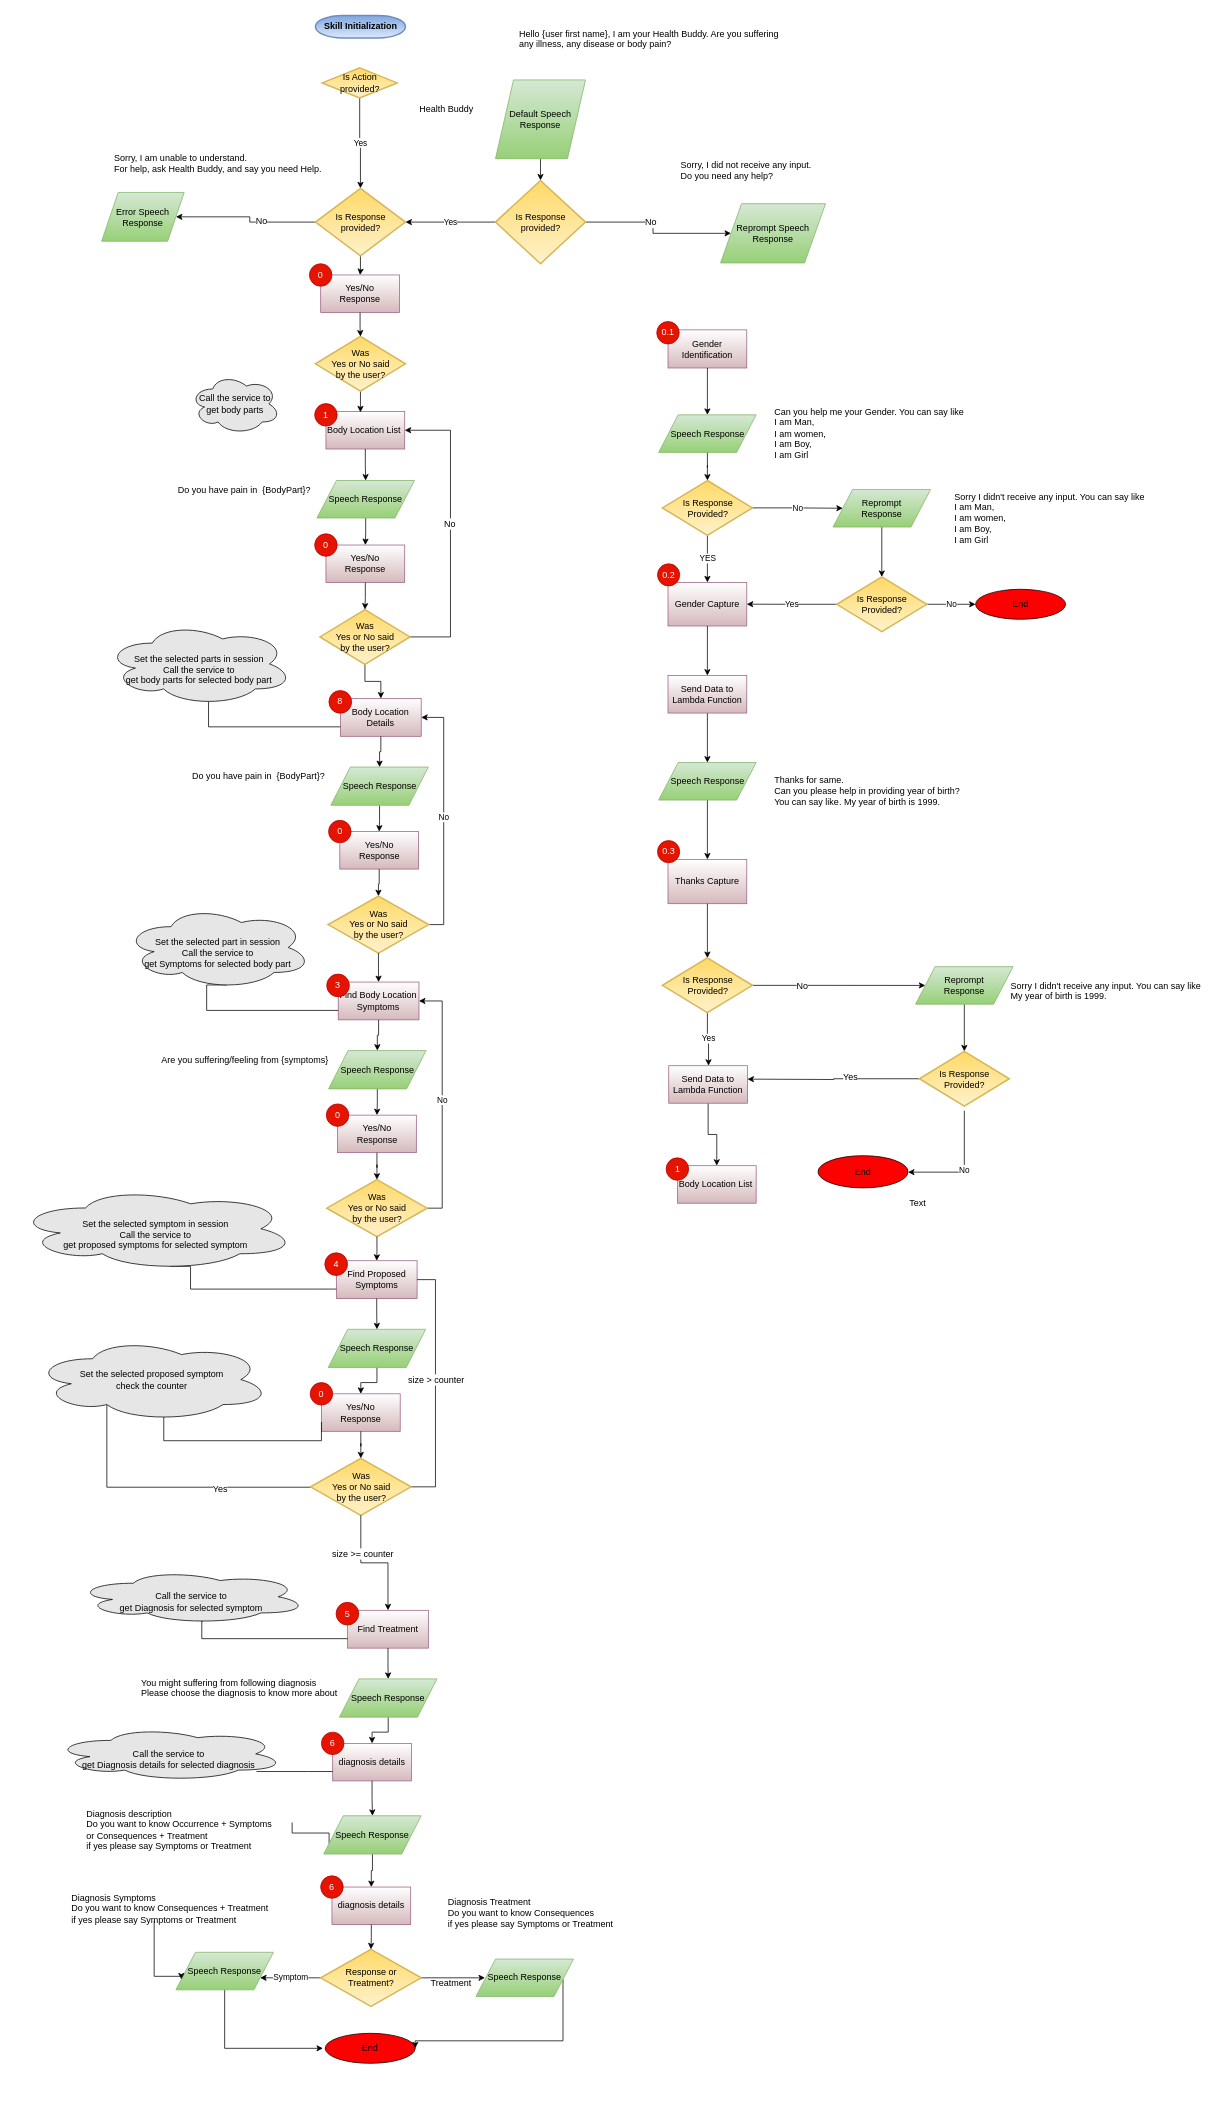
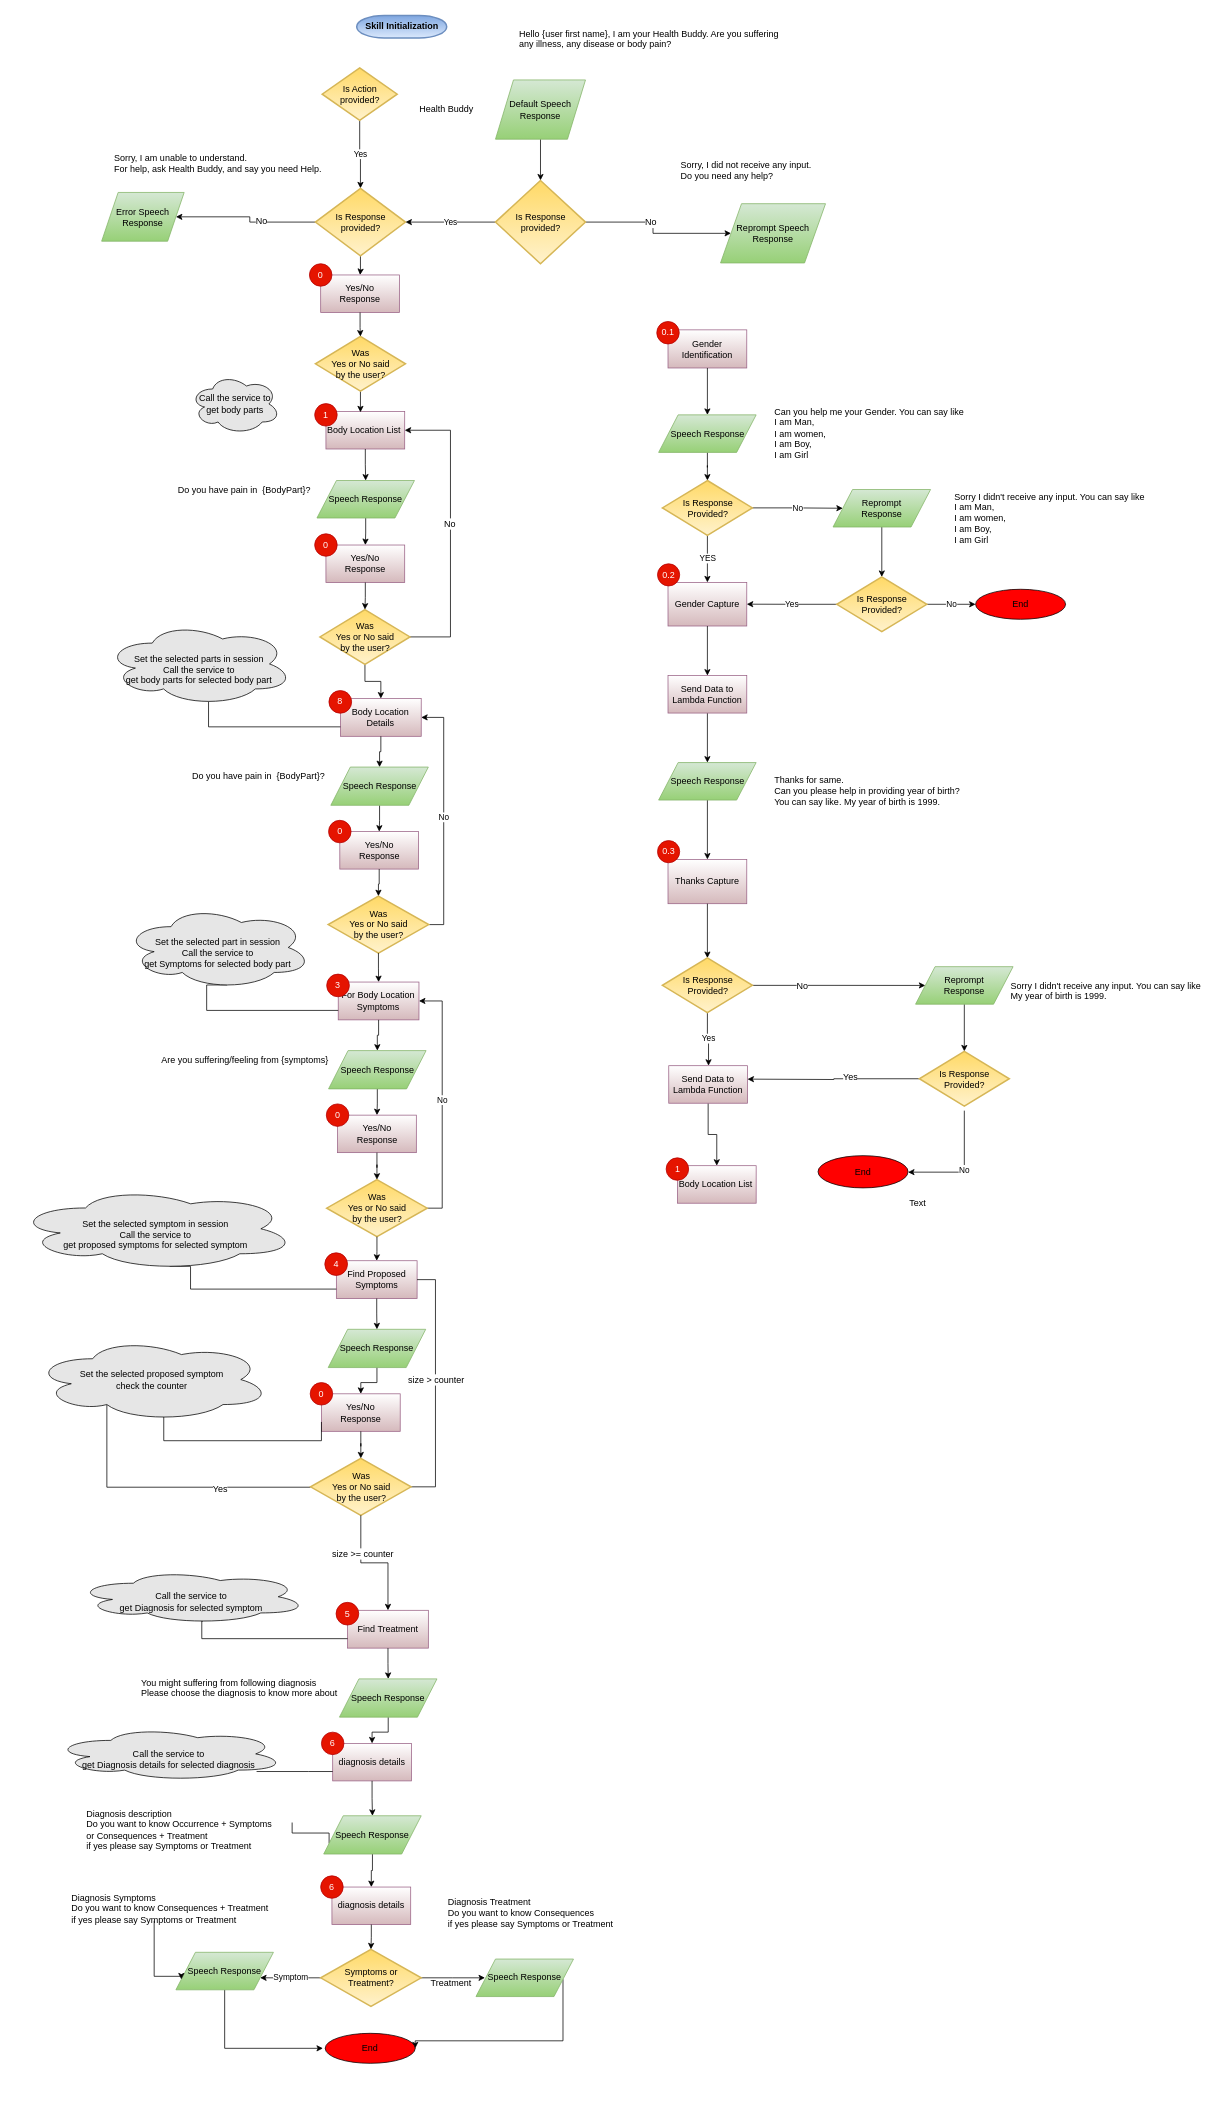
node "Skill Initialization": moved (360, 27) -> (402, 27)
node "Is Action provided?": size 75x30 -> 75x53
node "Default Speech Response": size 90x79 -> 90x59
node "Find Body Location Symptoms": label "Find Body Location Symptoms" -> "For Body Location Symptoms"
node "Response or Treatment?": label "Response or Treatment?" -> "Symptoms or Treatment?"
